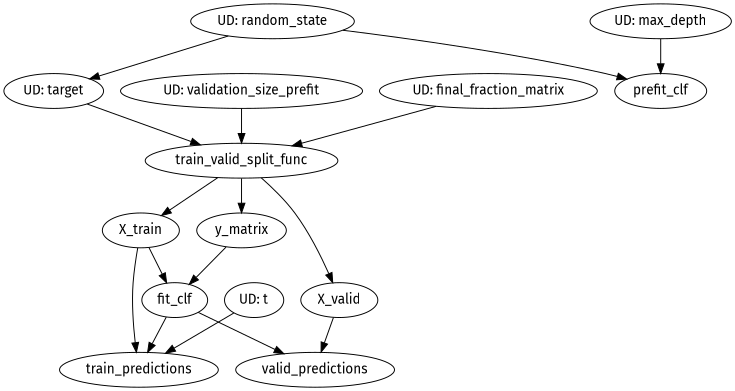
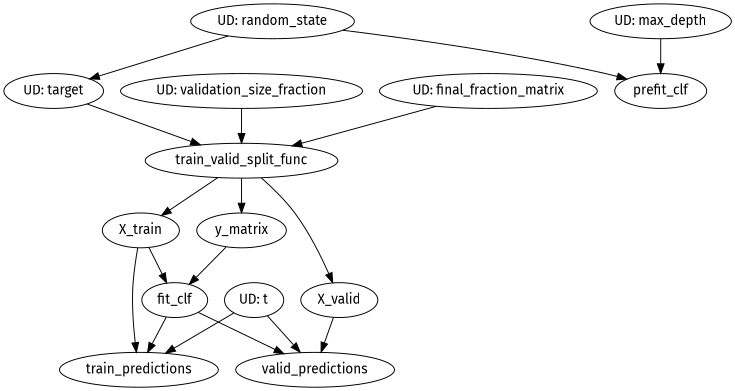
node "UD: validation_size_prefit": label "UD: validation_size_prefit" -> "UD: validation_size_fraction"
edge "UD: t" -> "valid_predictions": added
